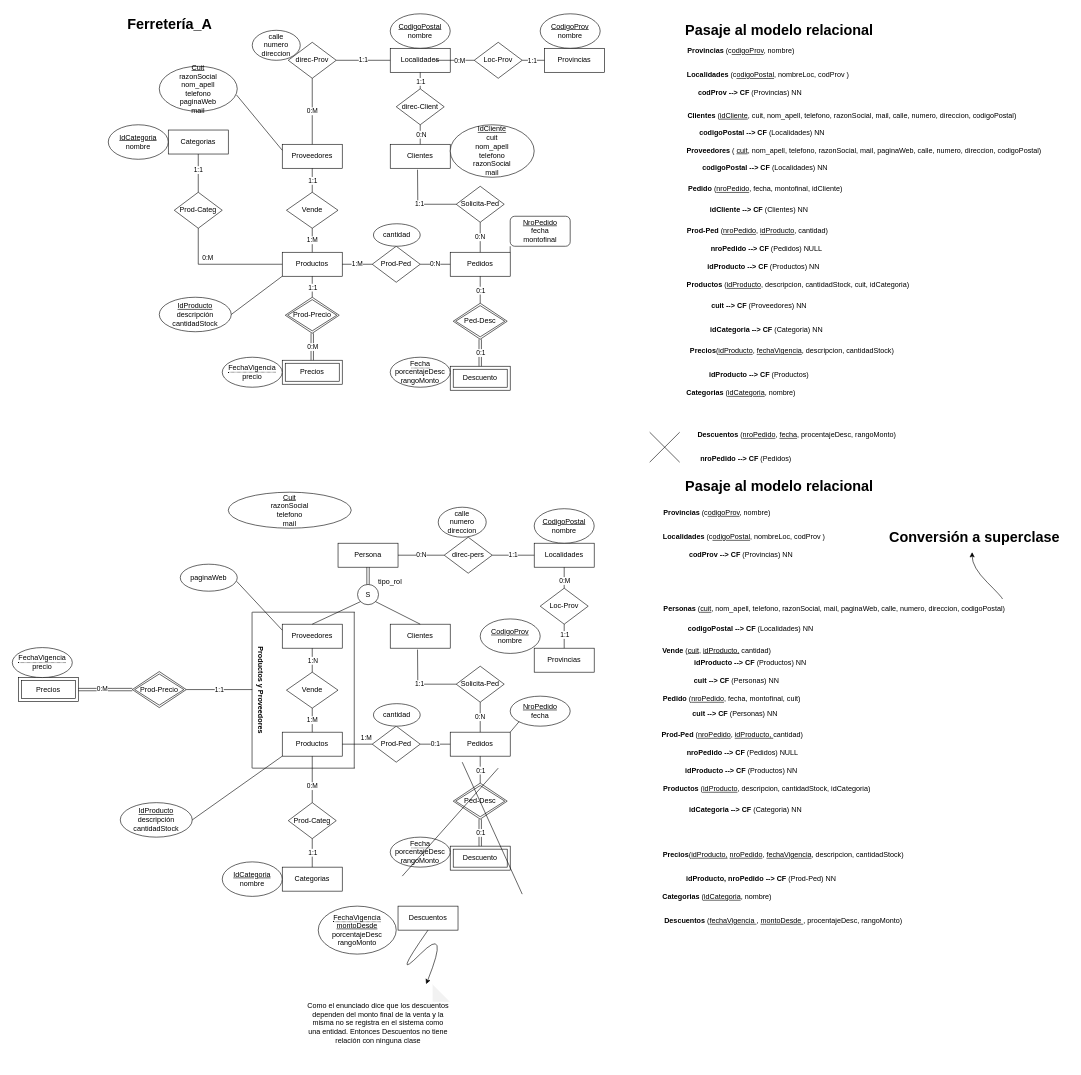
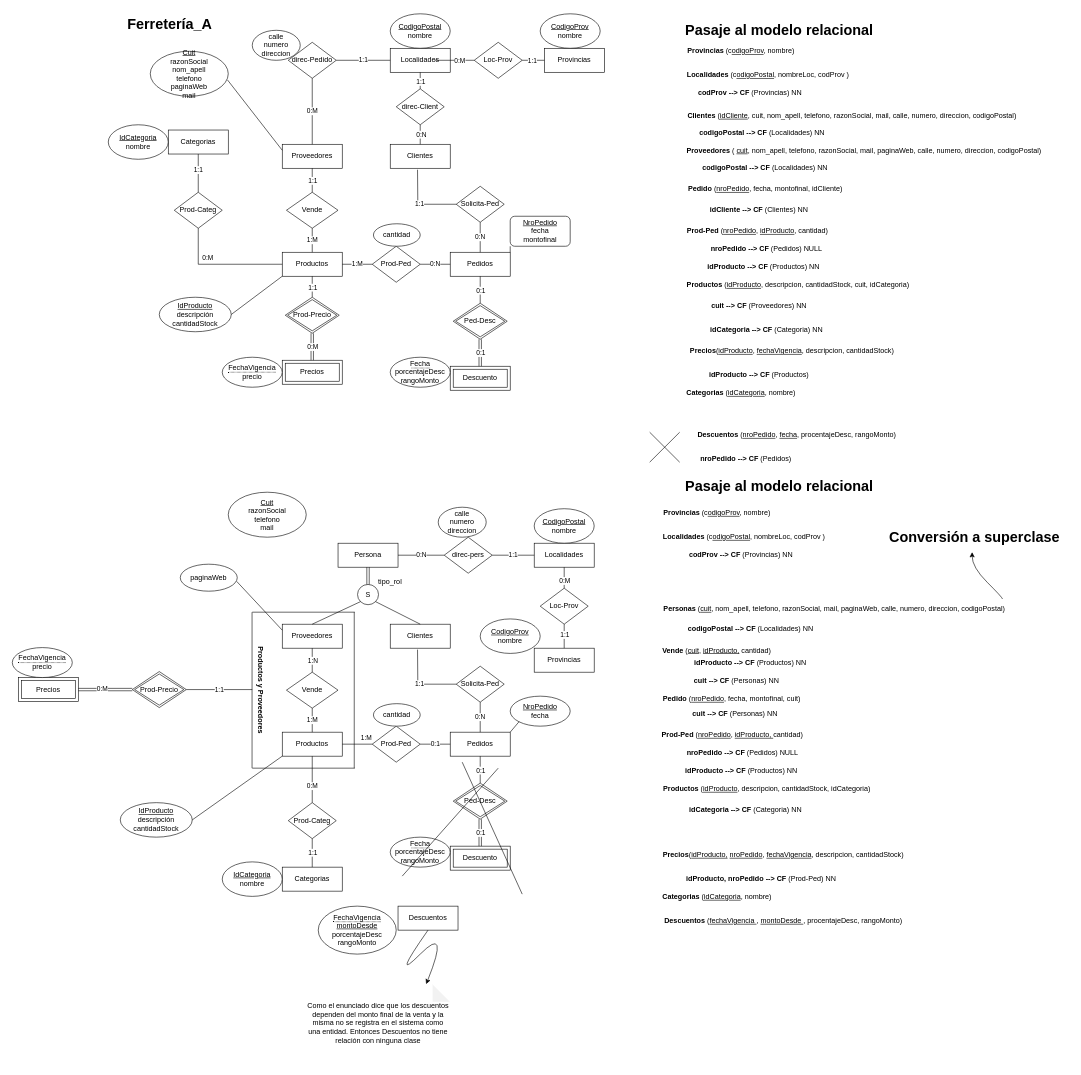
node "direc-Prov": label "direc-Prov" -> "direc-Pedido"
node "Cuit razonSocial nom_apell telefono paginaWeb mail": moved (198, 89) -> (189, 74)
node "IdCliente cuit nom_apell telefono razonSocial mail": removed
node "Cuit razonSocial telefono mail": size 123x36 -> 78x45
